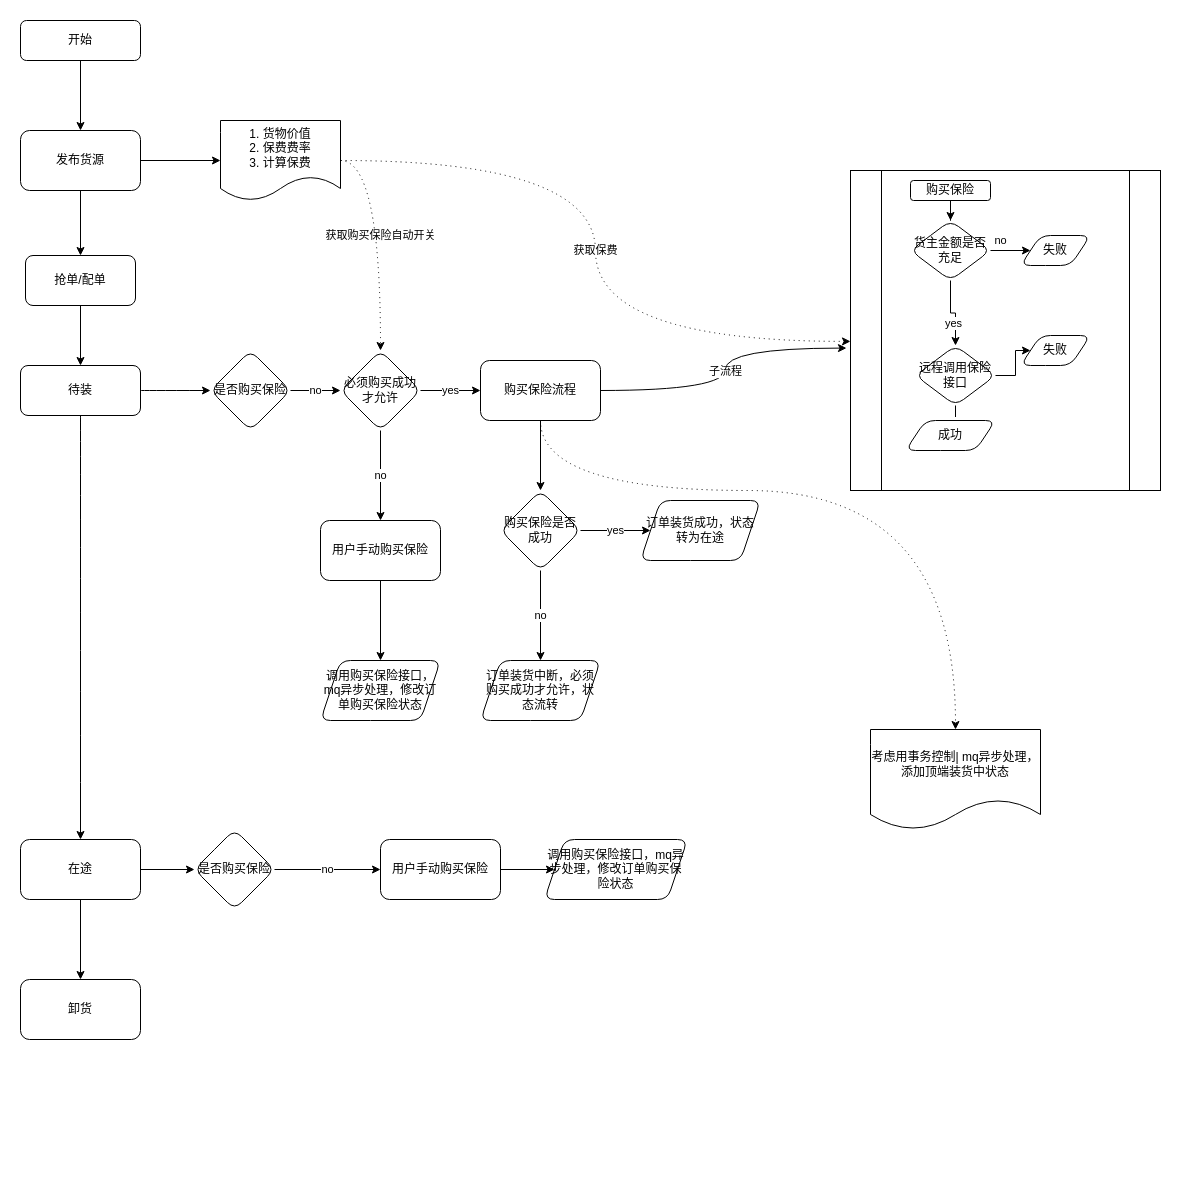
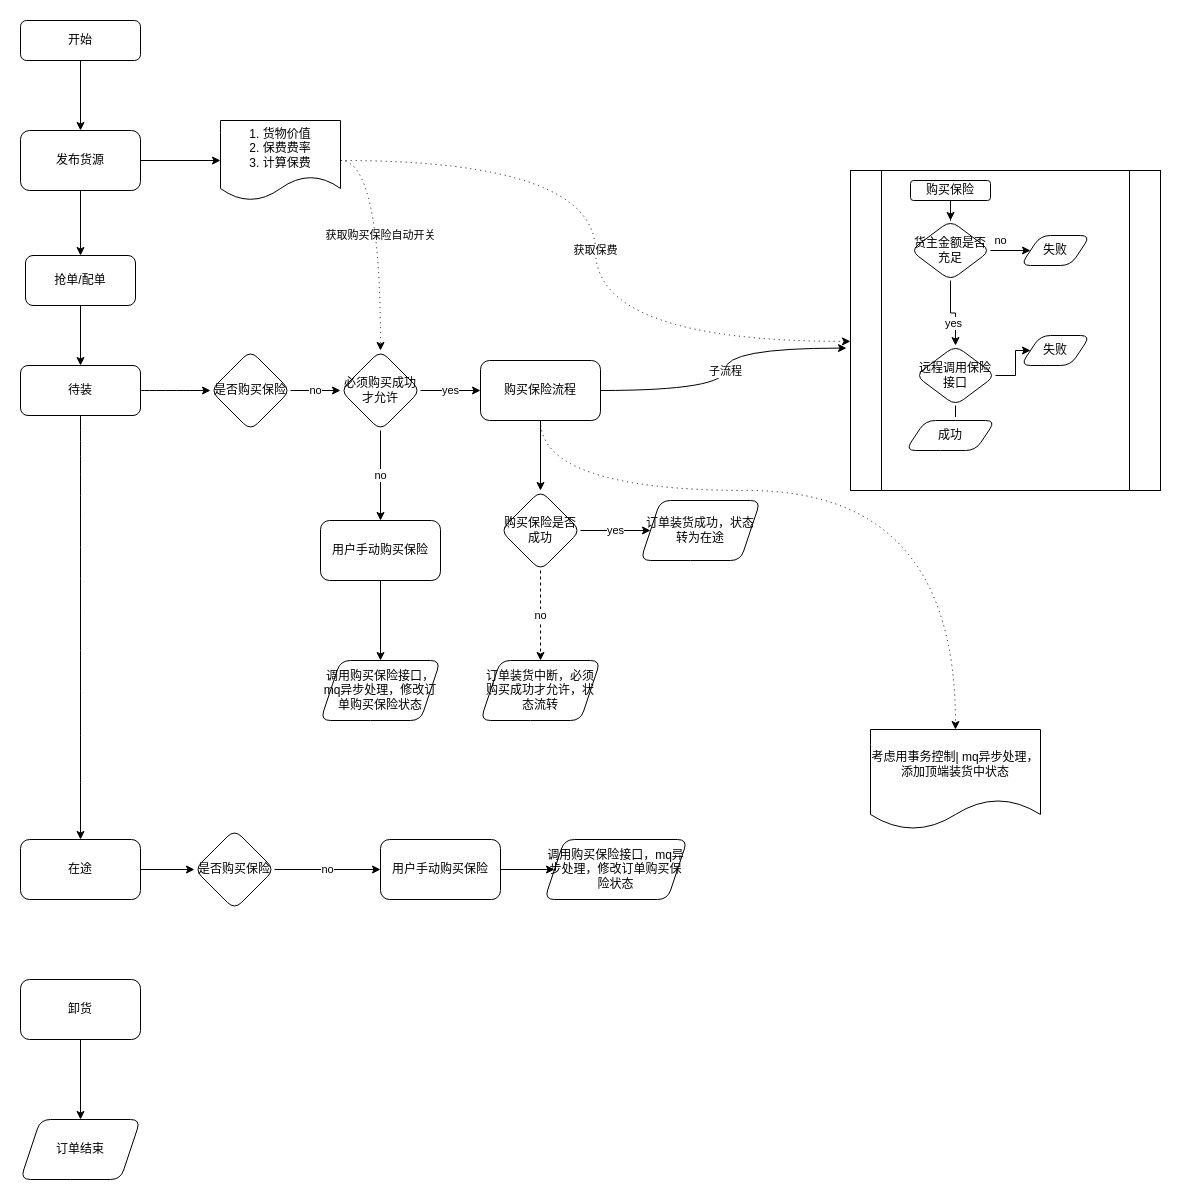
edge "购买保险是否成功" -> "订单装货中断，必须购买成功才允许，状态流转": style solid -> dashed
edge "在途" -> "卸货": removed
edge "卸货" -> "订单结束": added
node "订单结束": added
